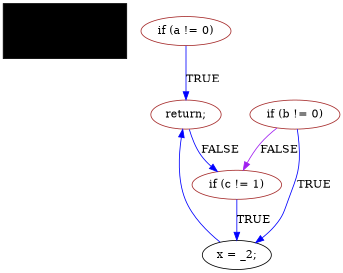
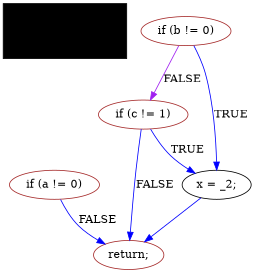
edge "if (a != 0)" -> "return;": label "TRUE" -> "FALSE"
edge "return;" -> "if (c != 1)": reversed
